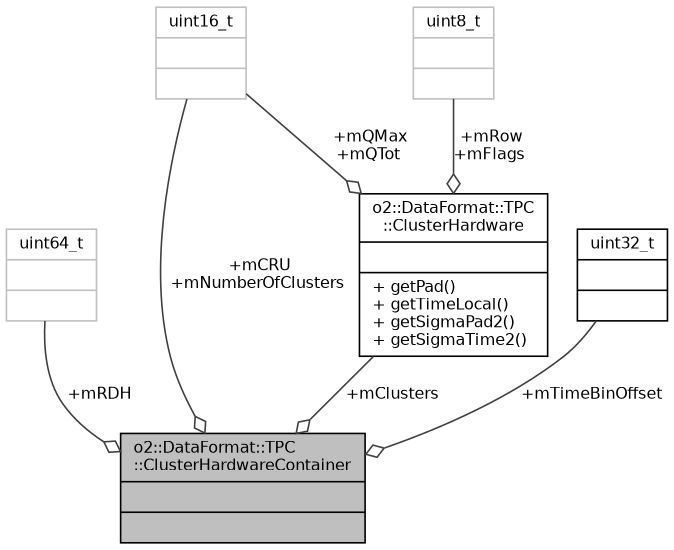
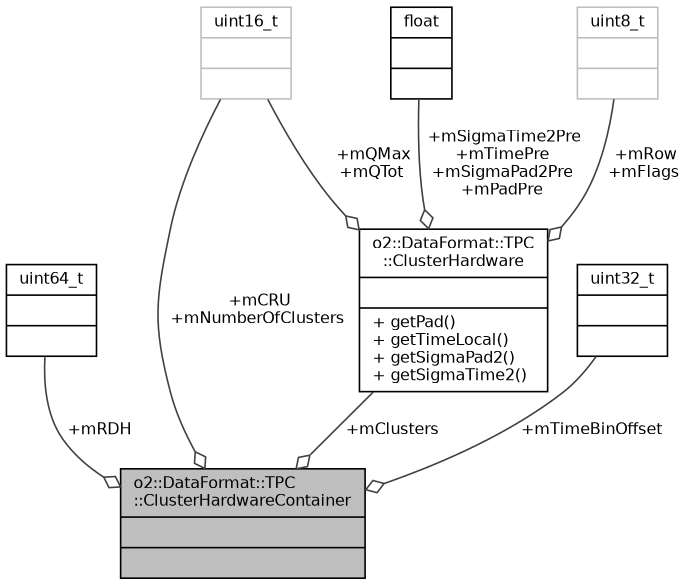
node "float": added
node "uint64_t": color grey75 -> black
